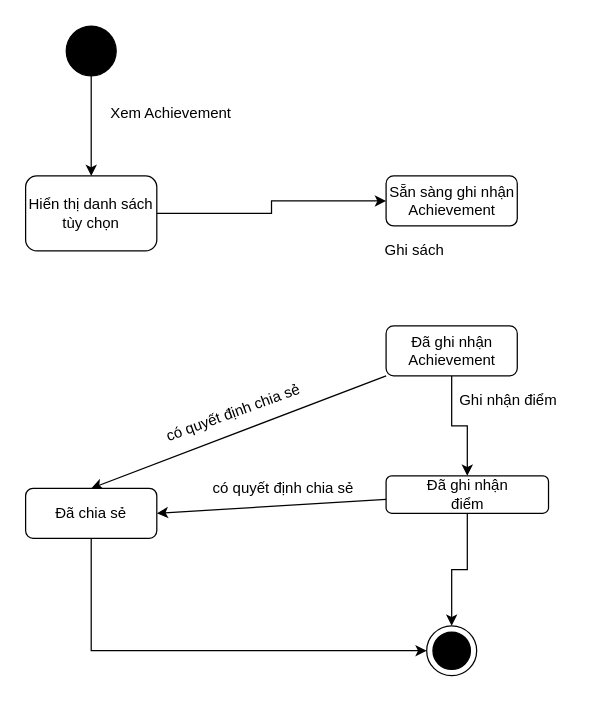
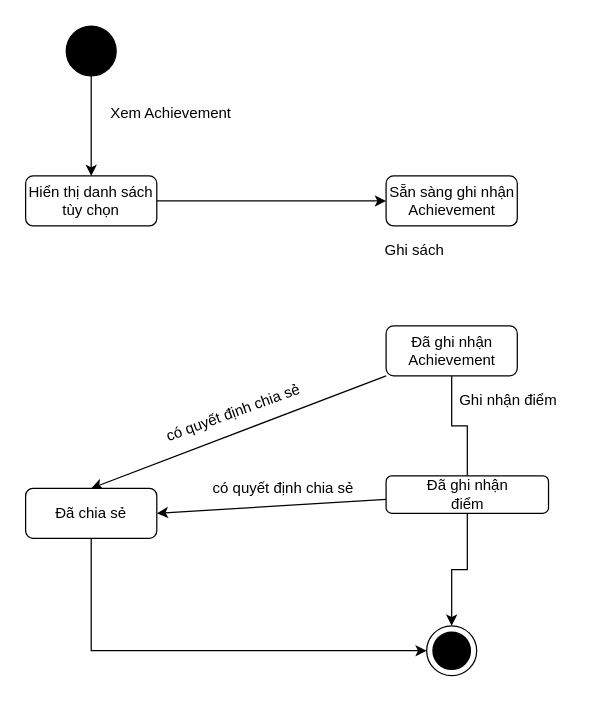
node "Hiển thị danh sách tùy chọn": size 131x75 -> 131x50
edge "Đã ghi nhận Achievement" -> "Đã ghi nhận điểm": arrowhead classic -> none
